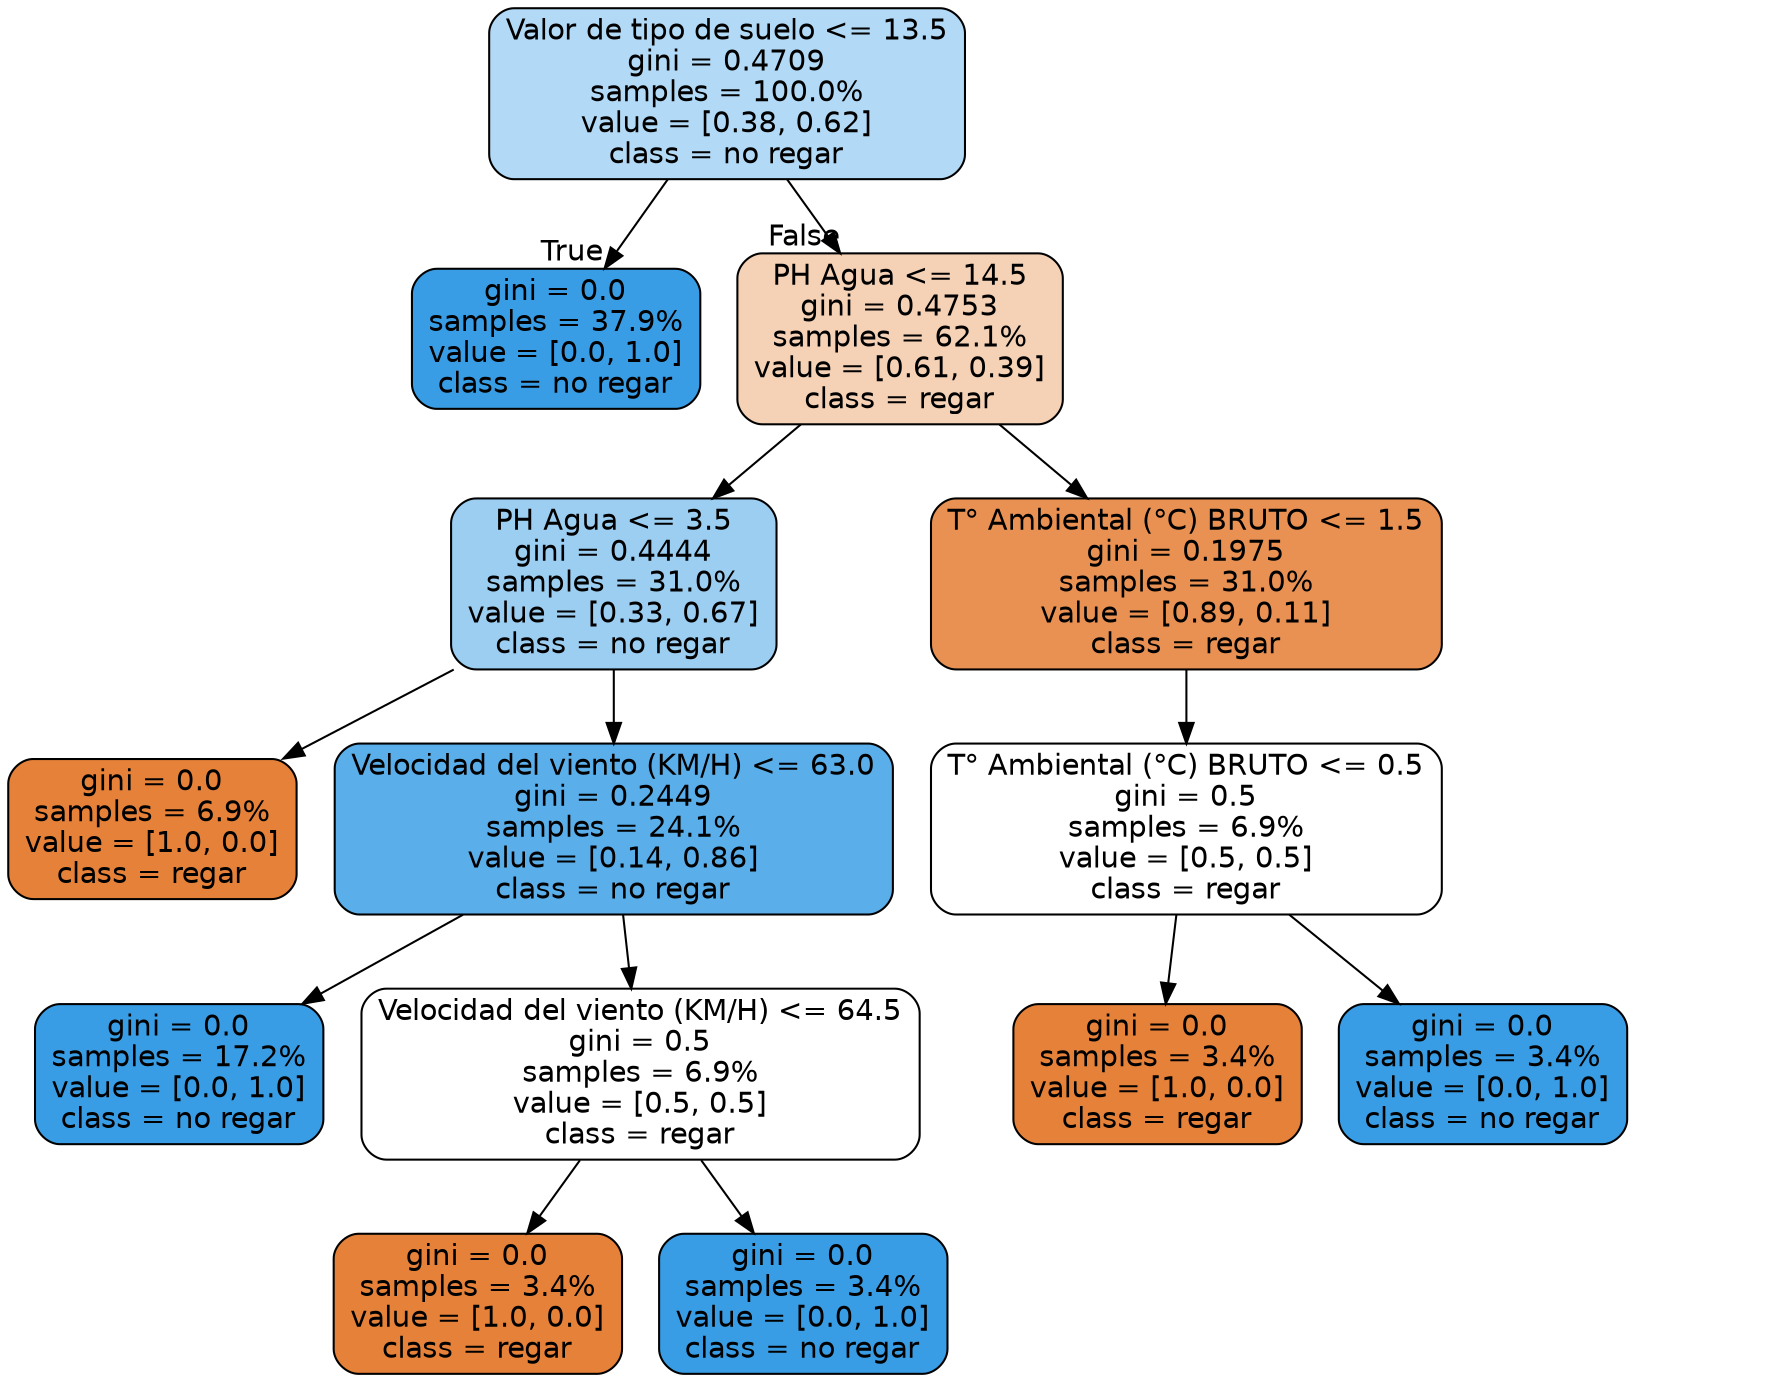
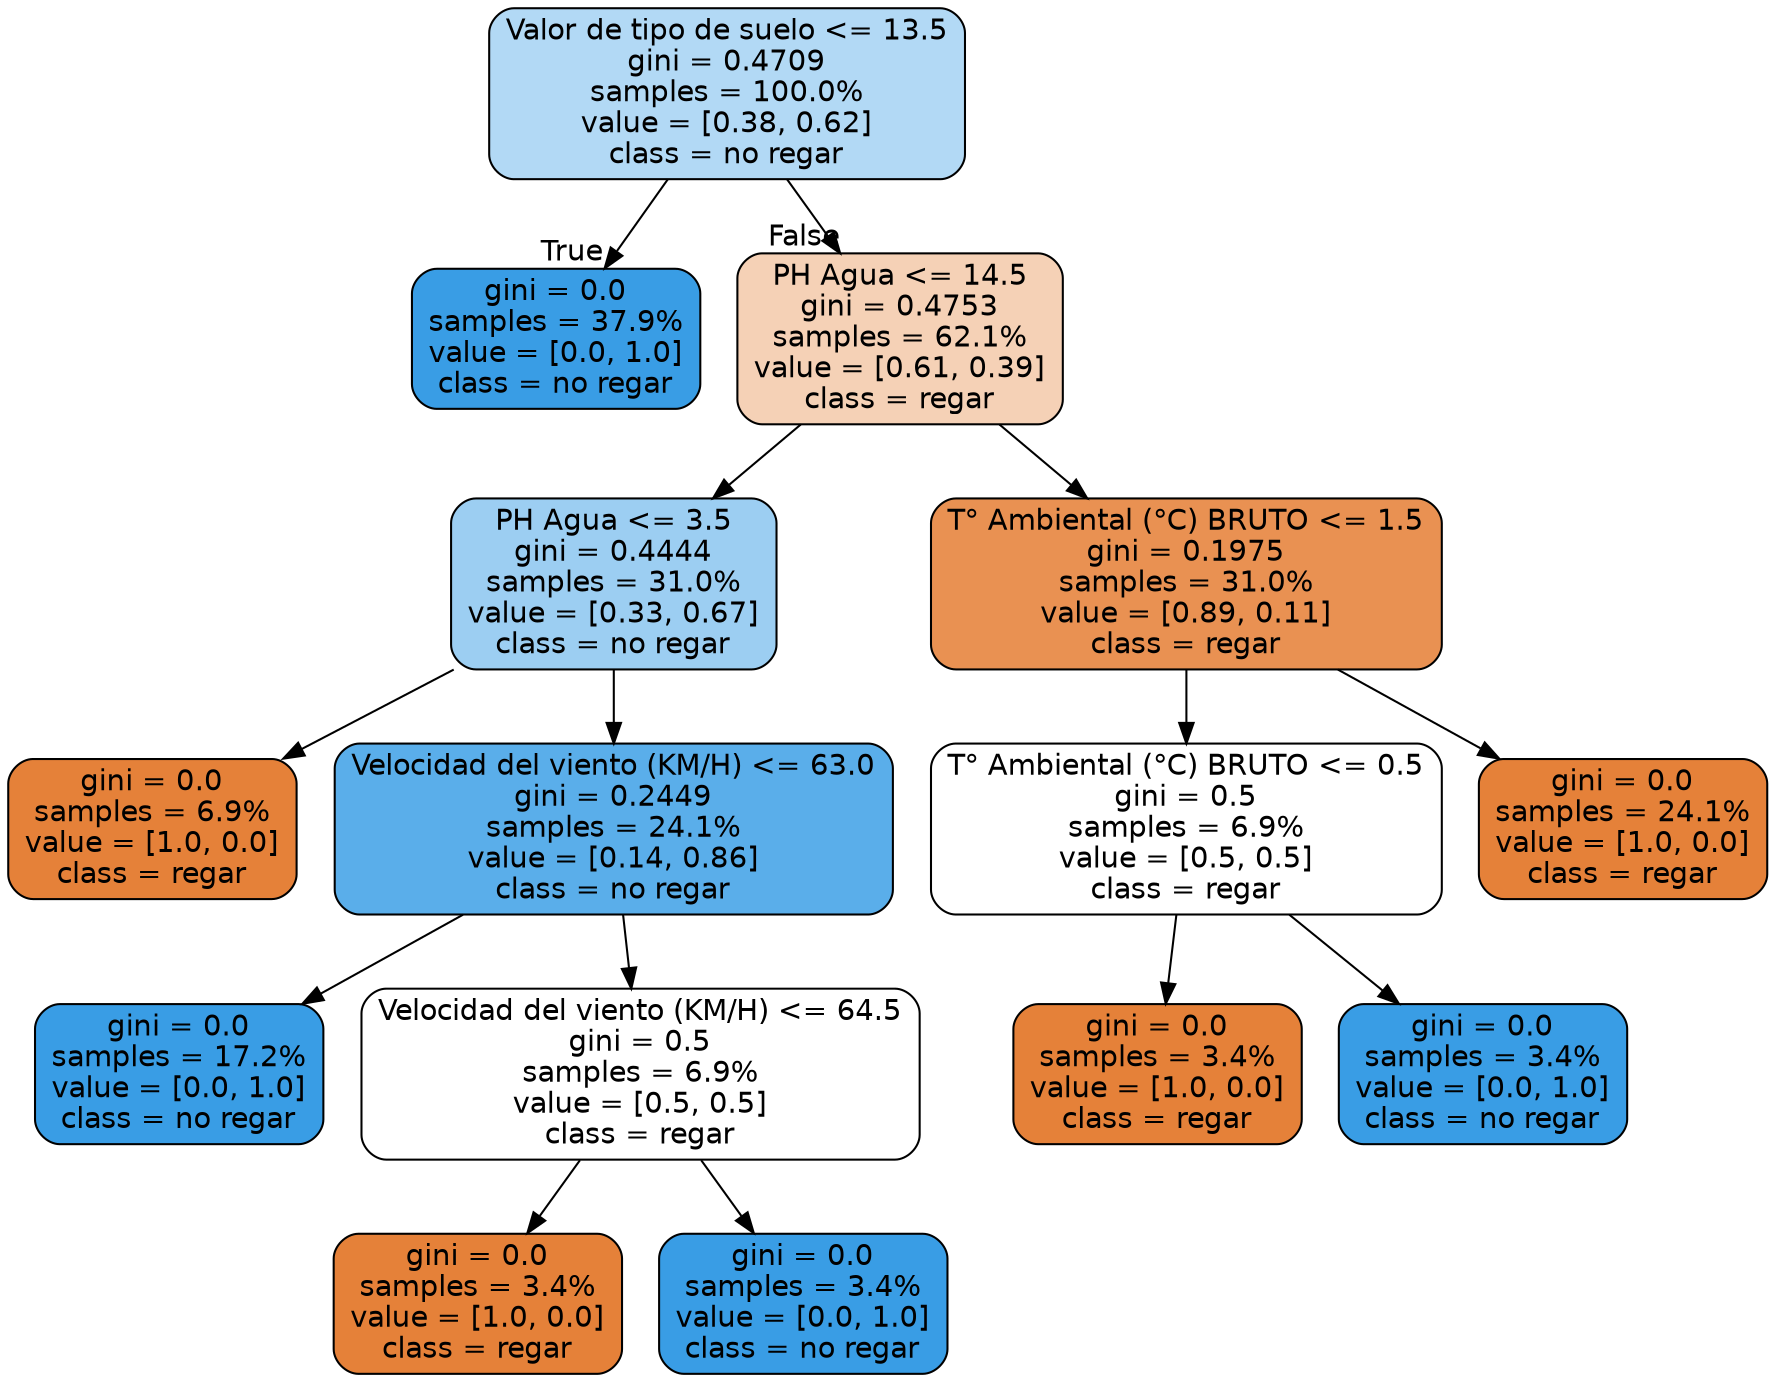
node "gini = 0.0 samples = 24.1% value = [1.0, 0.0] class = regar": added
